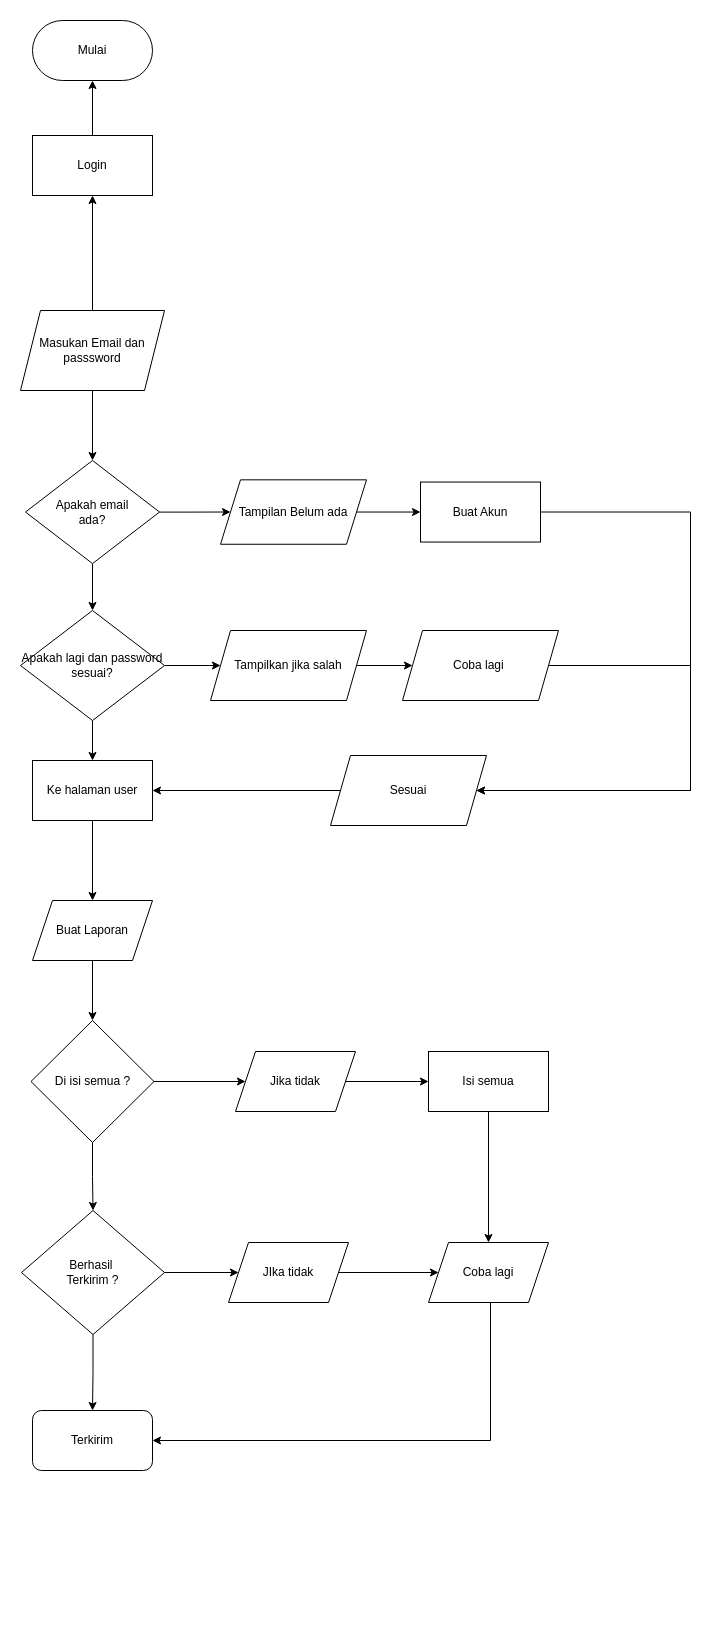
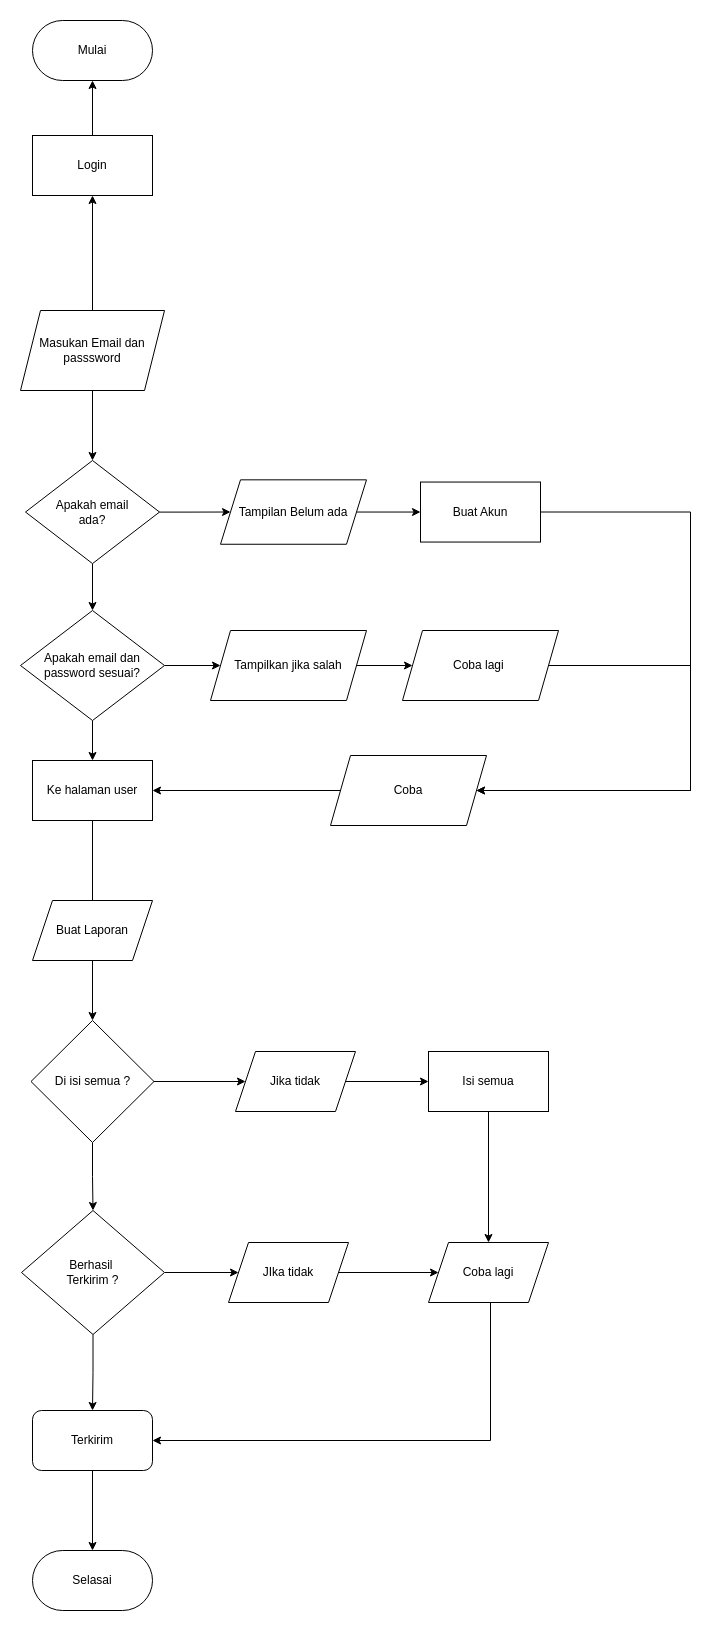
node "Apakah lagi dan password sesuai?": label "Apakah lagi dan password sesuai?" -> "Apakah email dan password sesuai?"
node "Sesuai": label "Sesuai" -> "Coba"
edge "Ke halaman user" -> "Buat Laporan": arrowhead classic -> none
edge "Terkirim" -> "Selasai": added
node "Selasai": added
